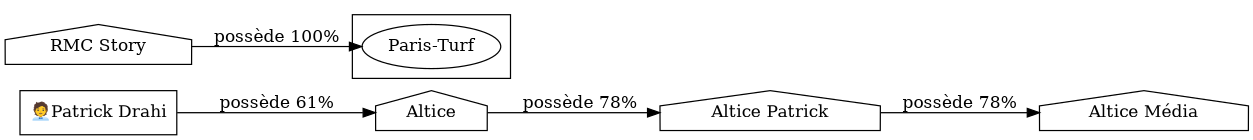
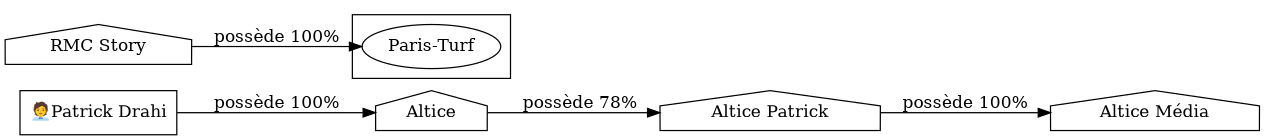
edge "🧑‍💼Patrick Drahi" -> "Altice": label "possède 61%" -> "possède 100%"
edge "Altice Patrick" -> "Altice Média": label "possède 78%" -> "possède 100%"
